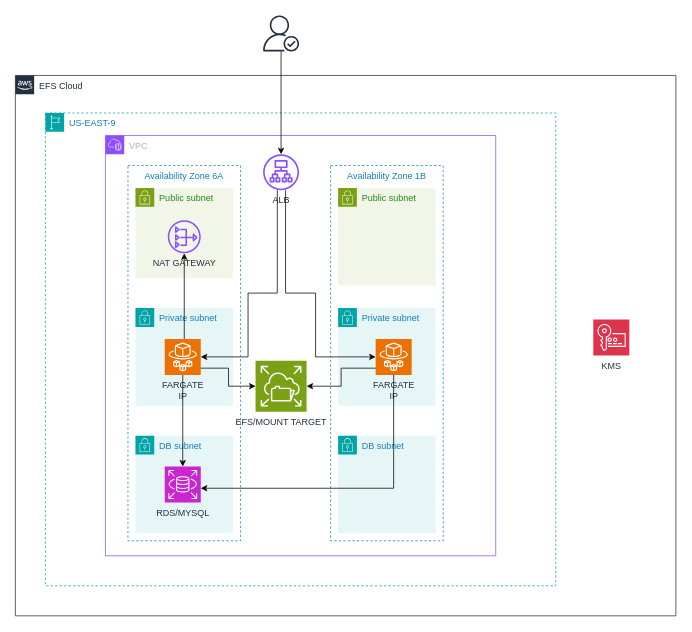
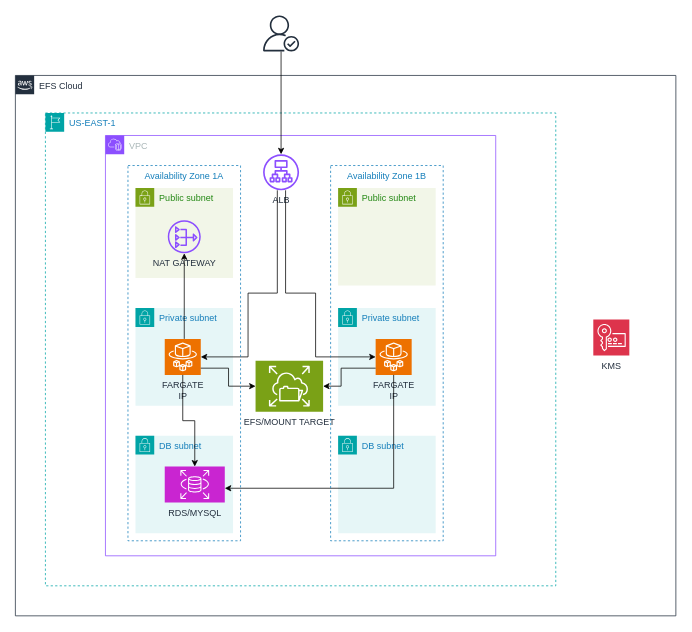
node "US-EAST-9": label "US-EAST-9" -> "US-EAST-1"
node "Availability Zone 6A": label "Availability Zone 6A" -> "Availability Zone 1A"
node "EFS/MOUNT TARGET": size 51x51 -> 68x51
node "RDS/MYSQL": size 36x36 -> 60x36
